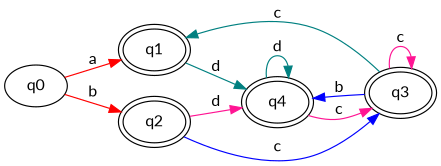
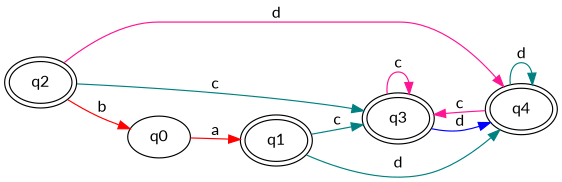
edge "q3" -> "q1": reversed
edge "q3" -> "q4": label "b" -> "d"
edge "q0" -> "q2": reversed
edge "q2" -> "q3": color blue -> teal
